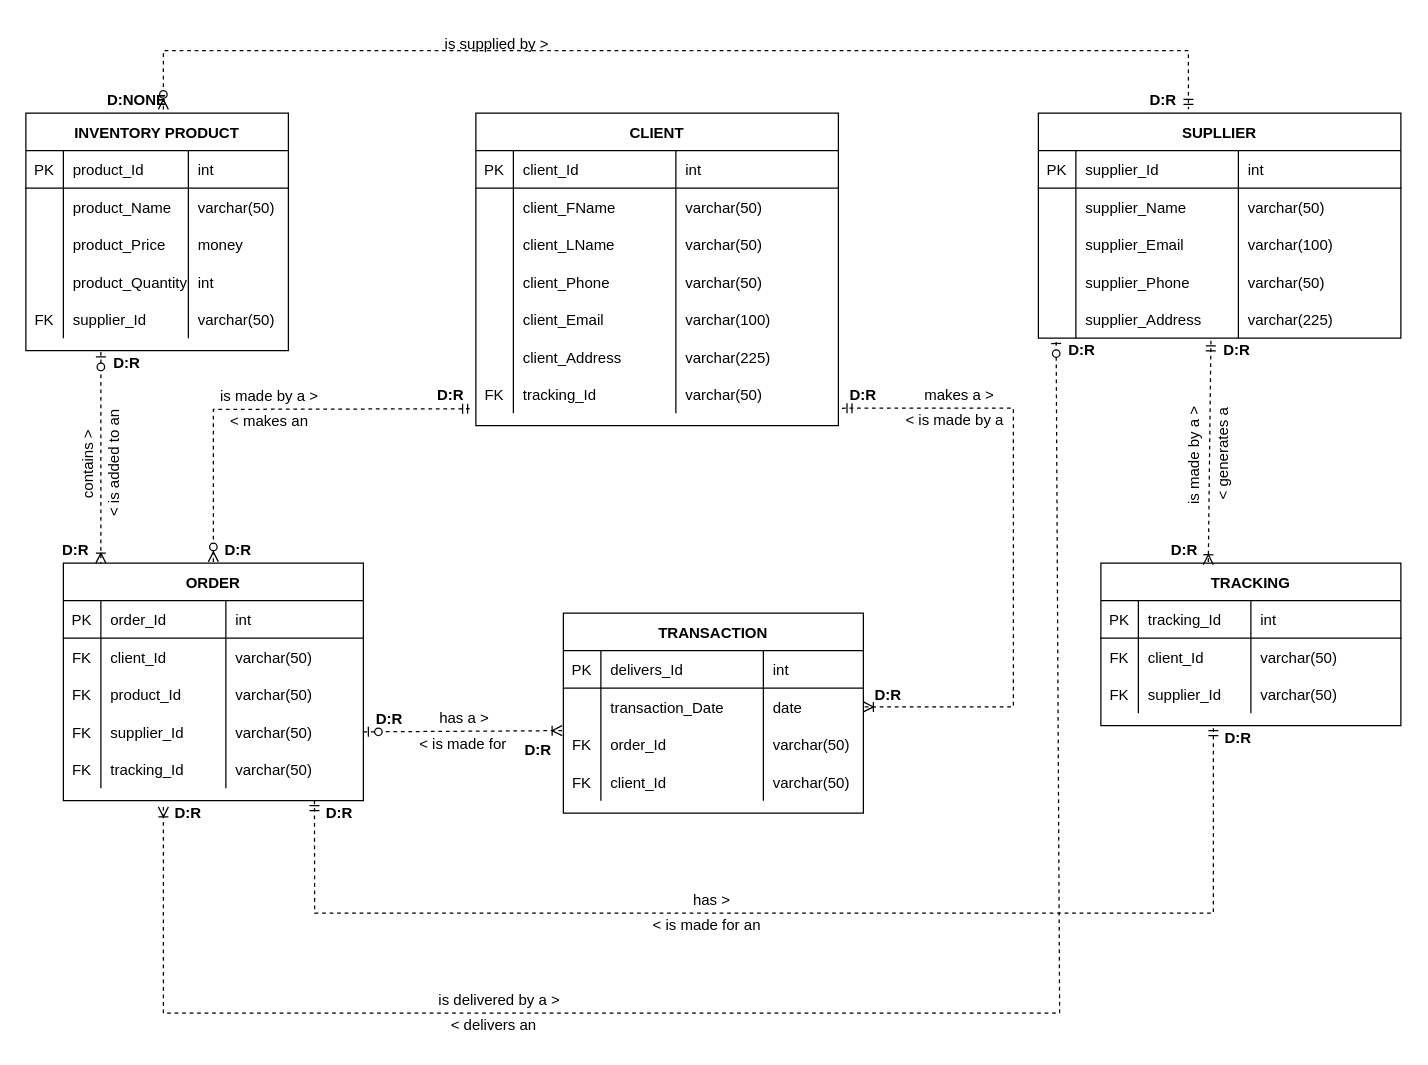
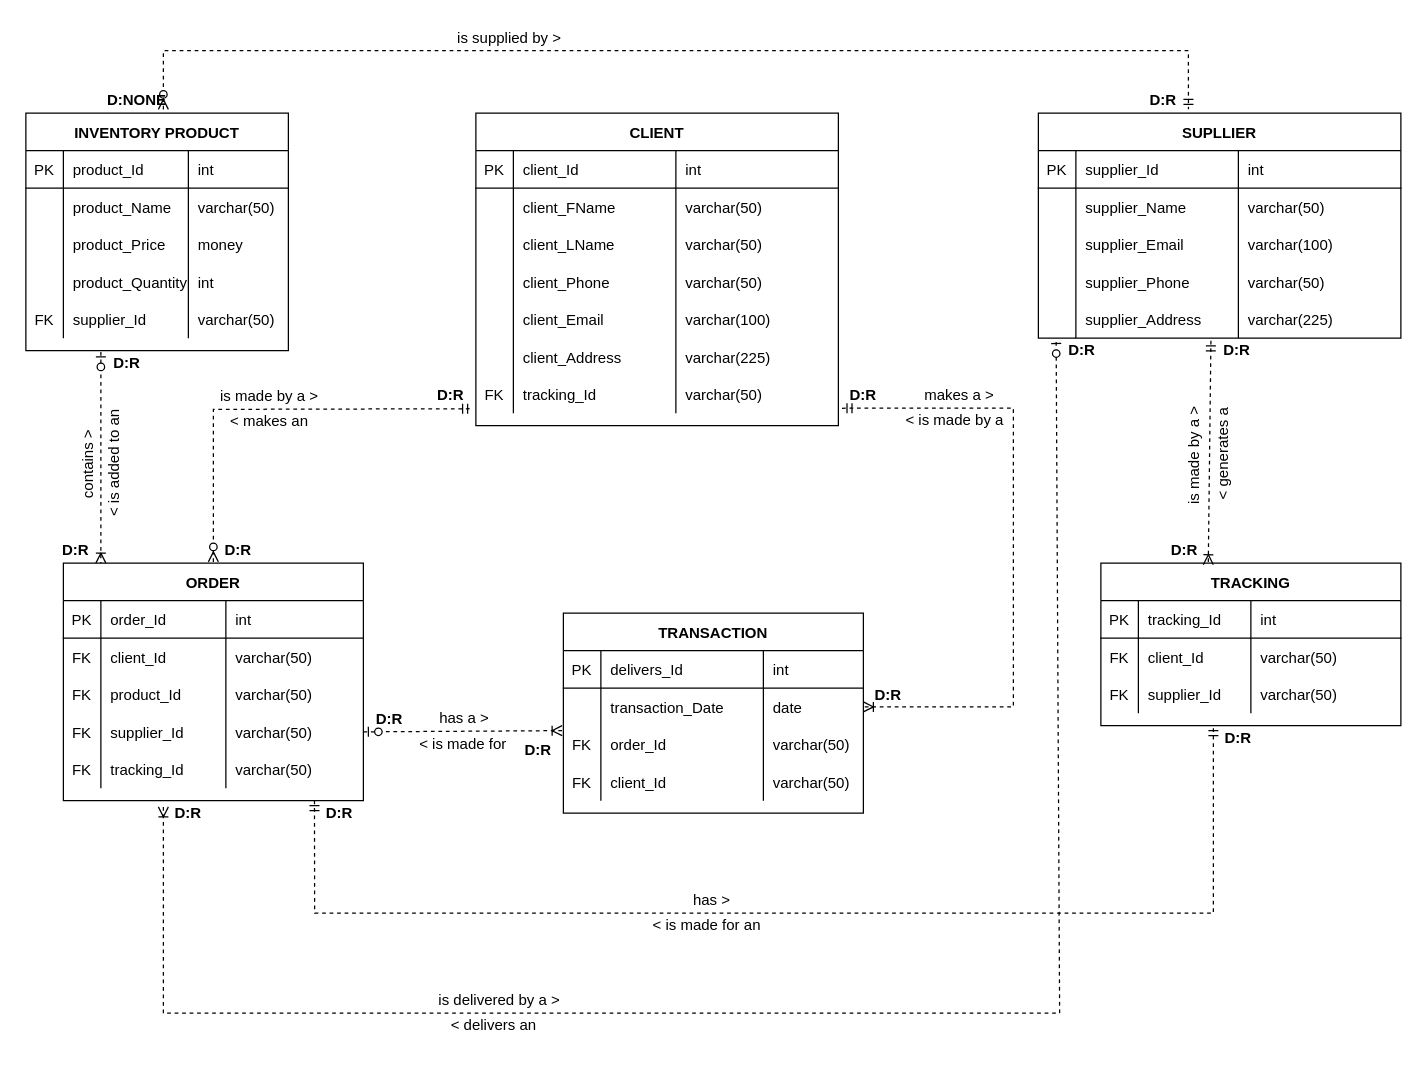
node "is supplied by >": moved (497, 44) -> (509, 38)
